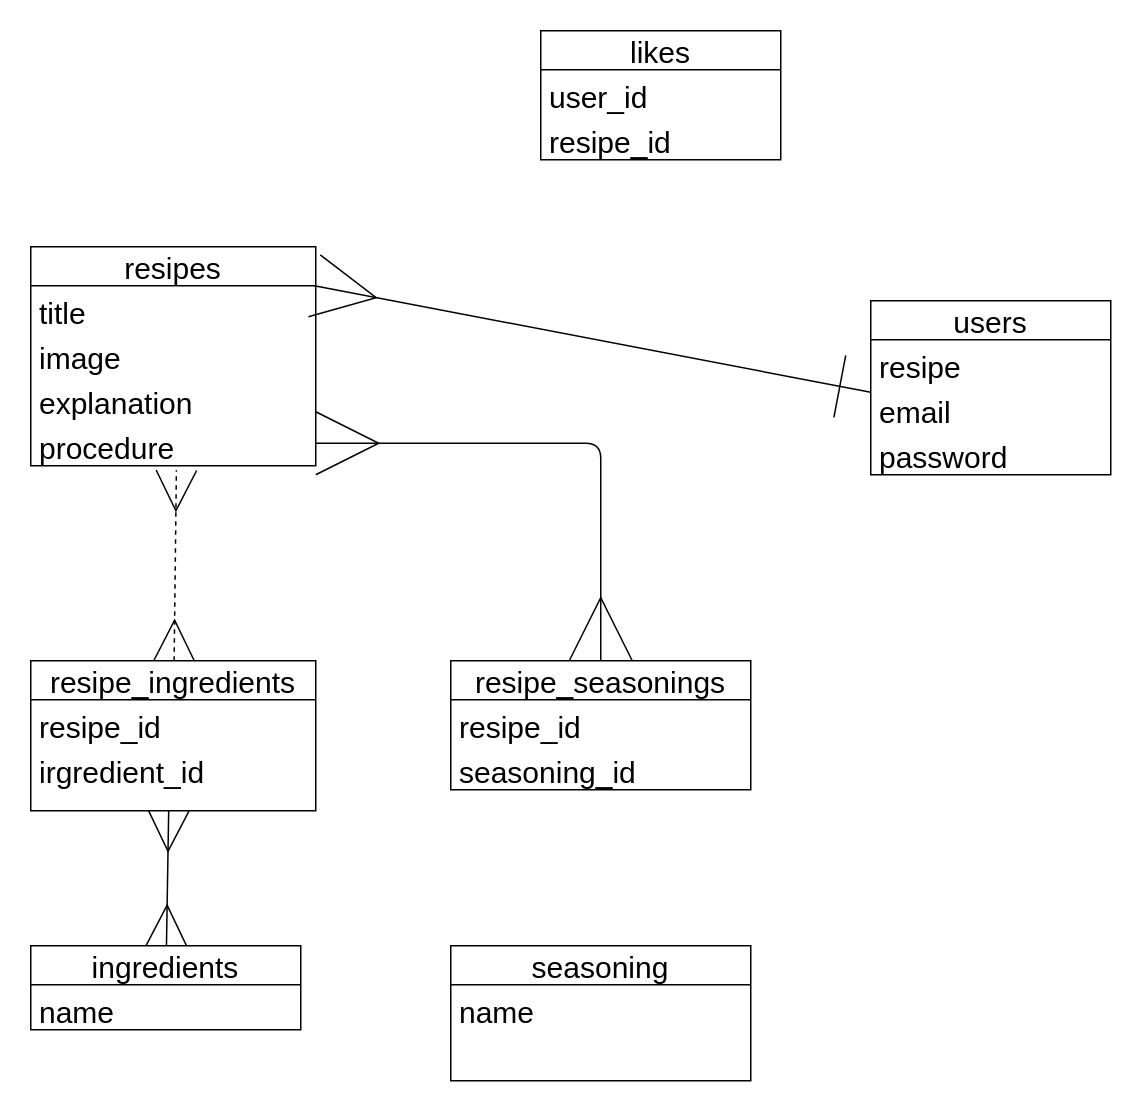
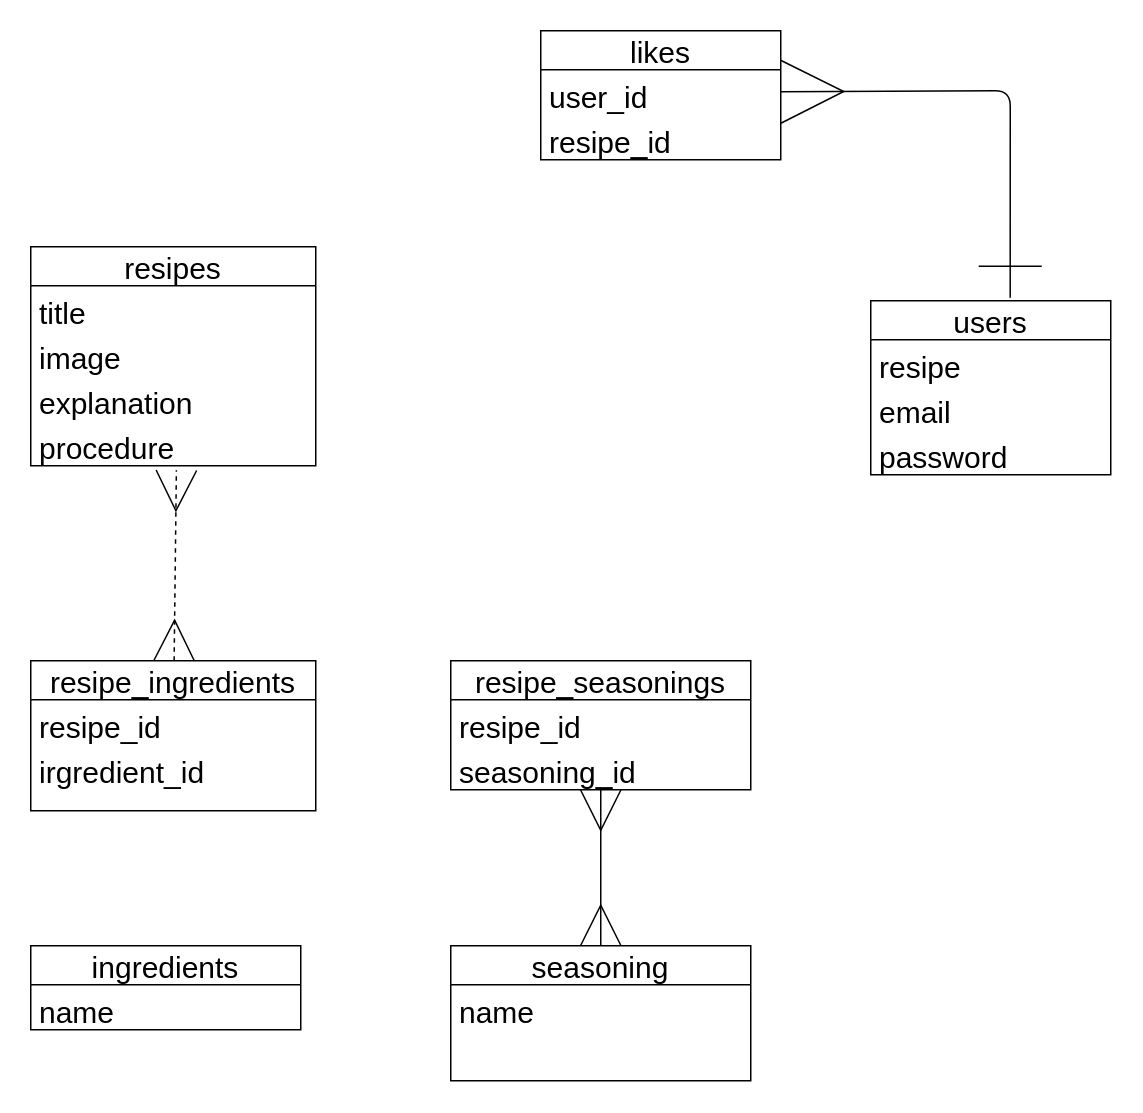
edge "user_id" -- "users": added
edge "title" -- "email": removed
edge "procedure" -- "resipe_seasonings": removed
edge "resipe_seasonings" -- "seasoning": added
edge "irgredient_id" -- "ingredients": removed
